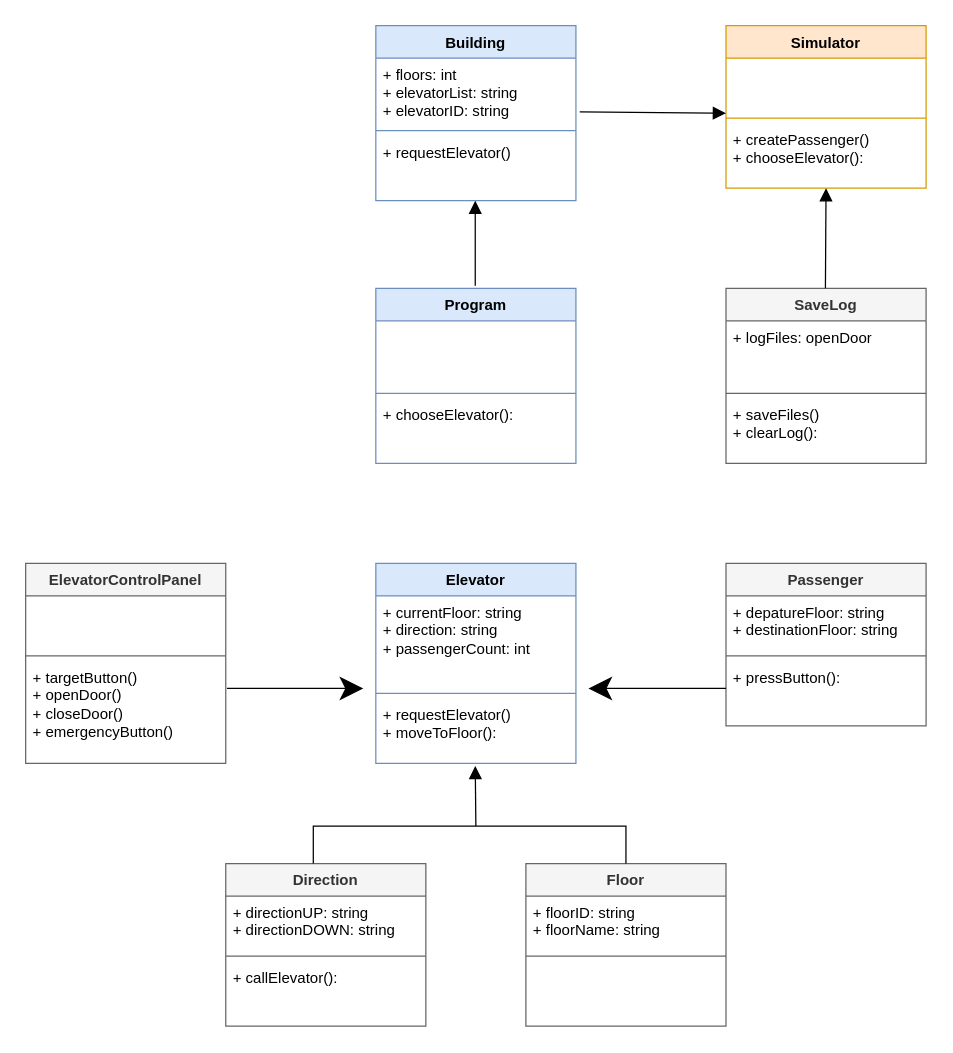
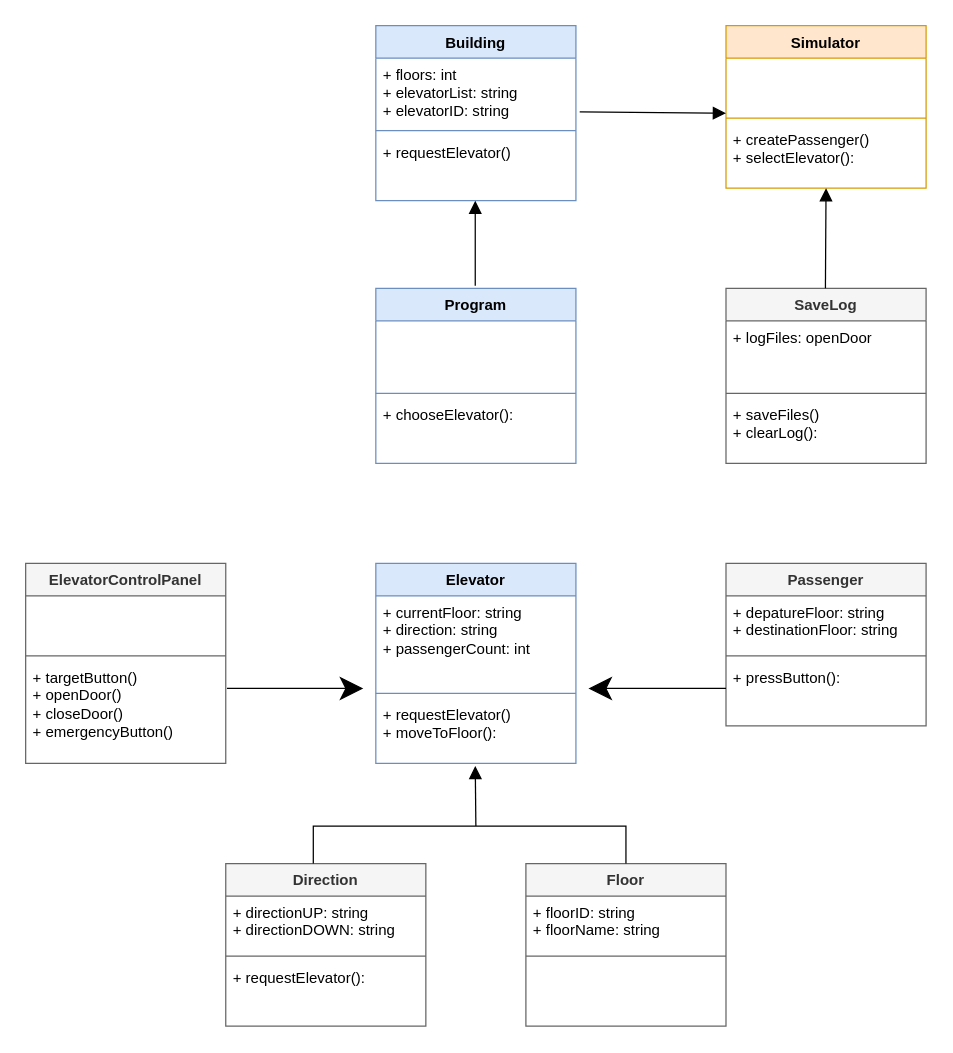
node "+ createPassenger() + chooseElevator():": label "+ createPassenger() + chooseElevator():" -> "+ createPassenger() + selectElevator():"
node "+ callElevator():": label "+ callElevator():" -> "+ requestElevator():"
